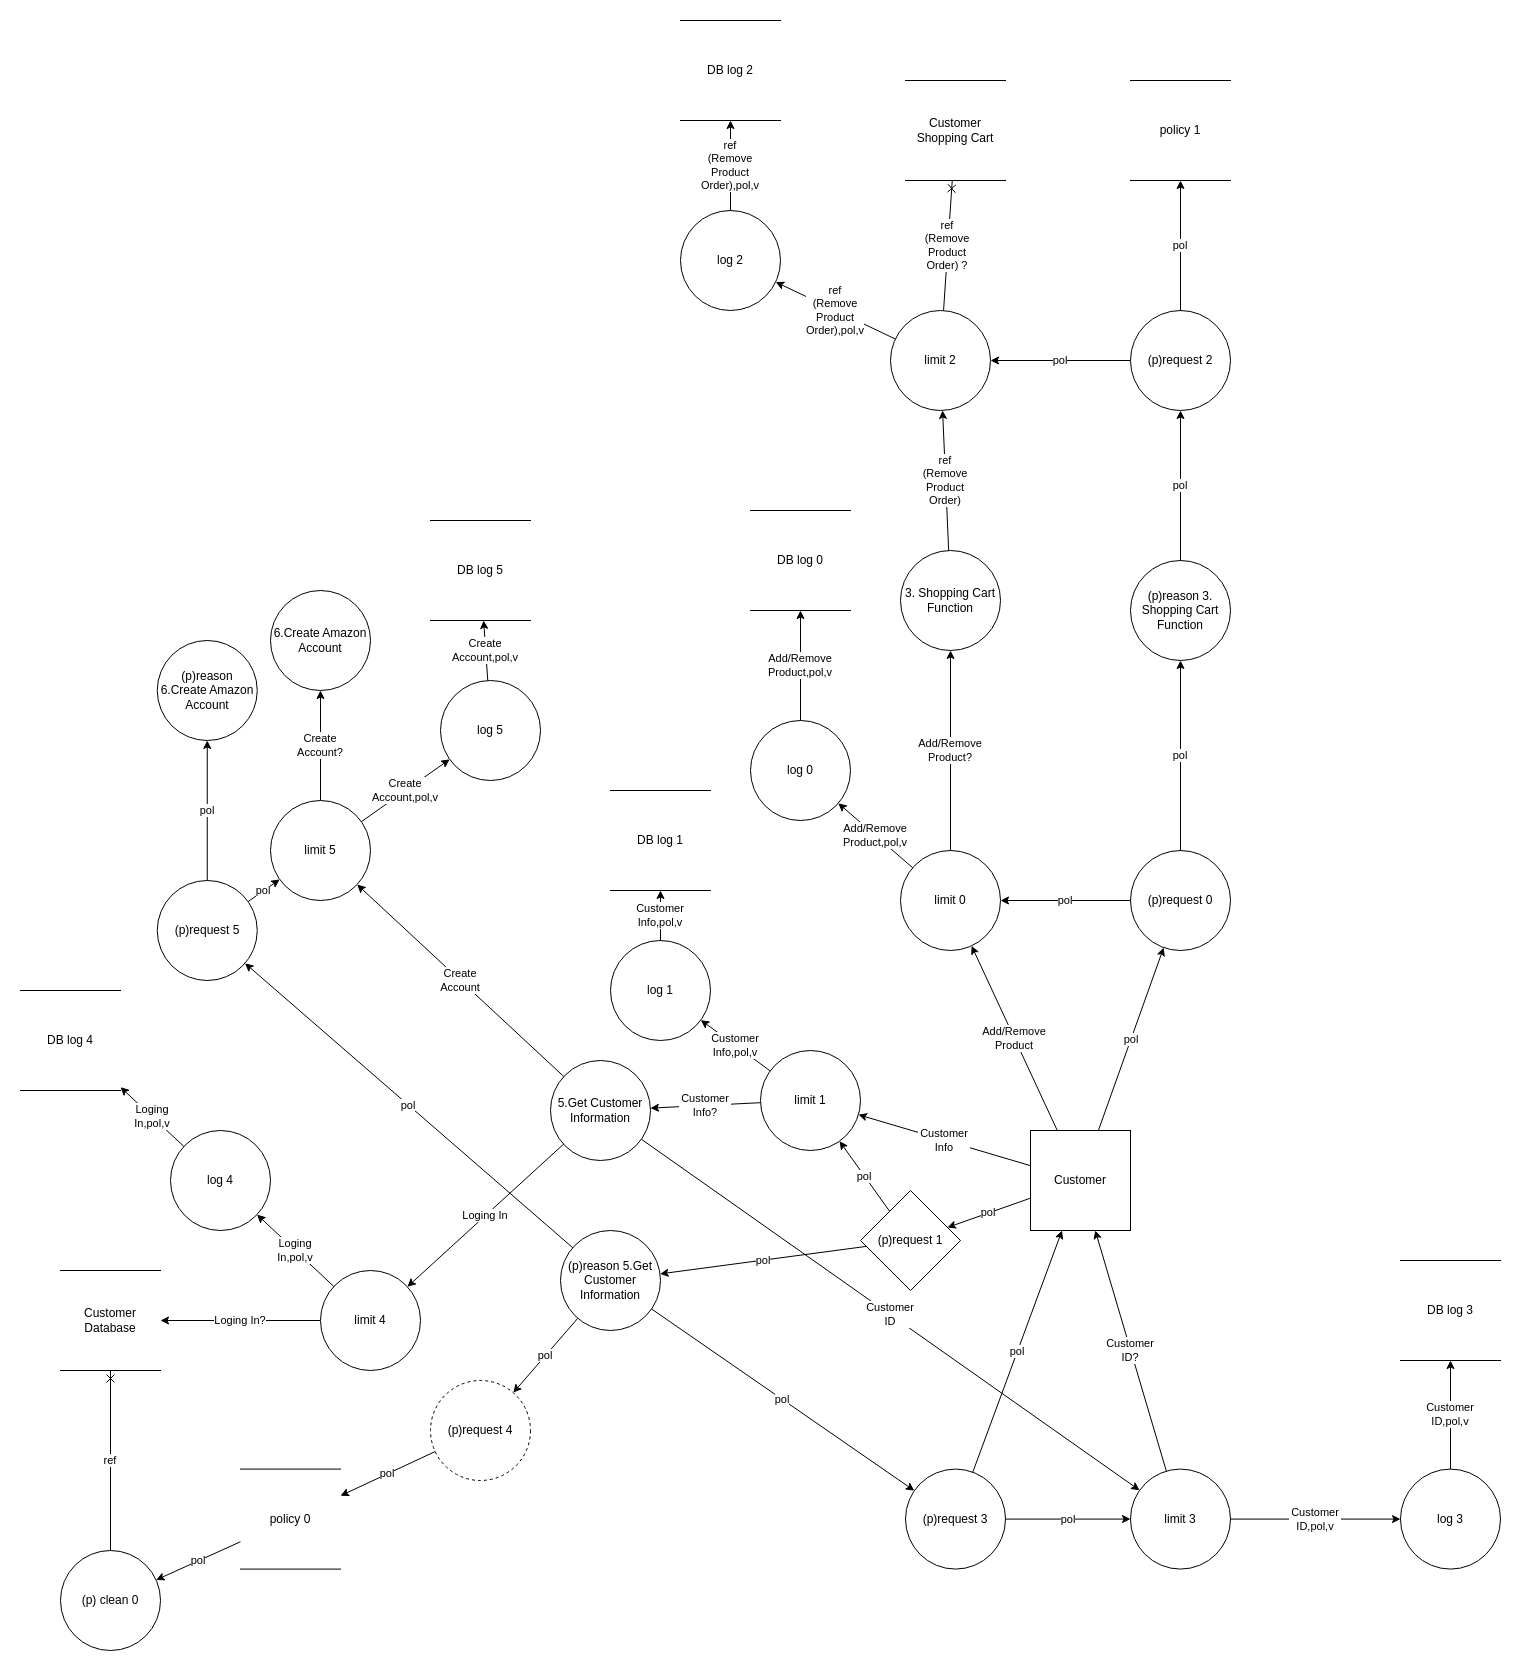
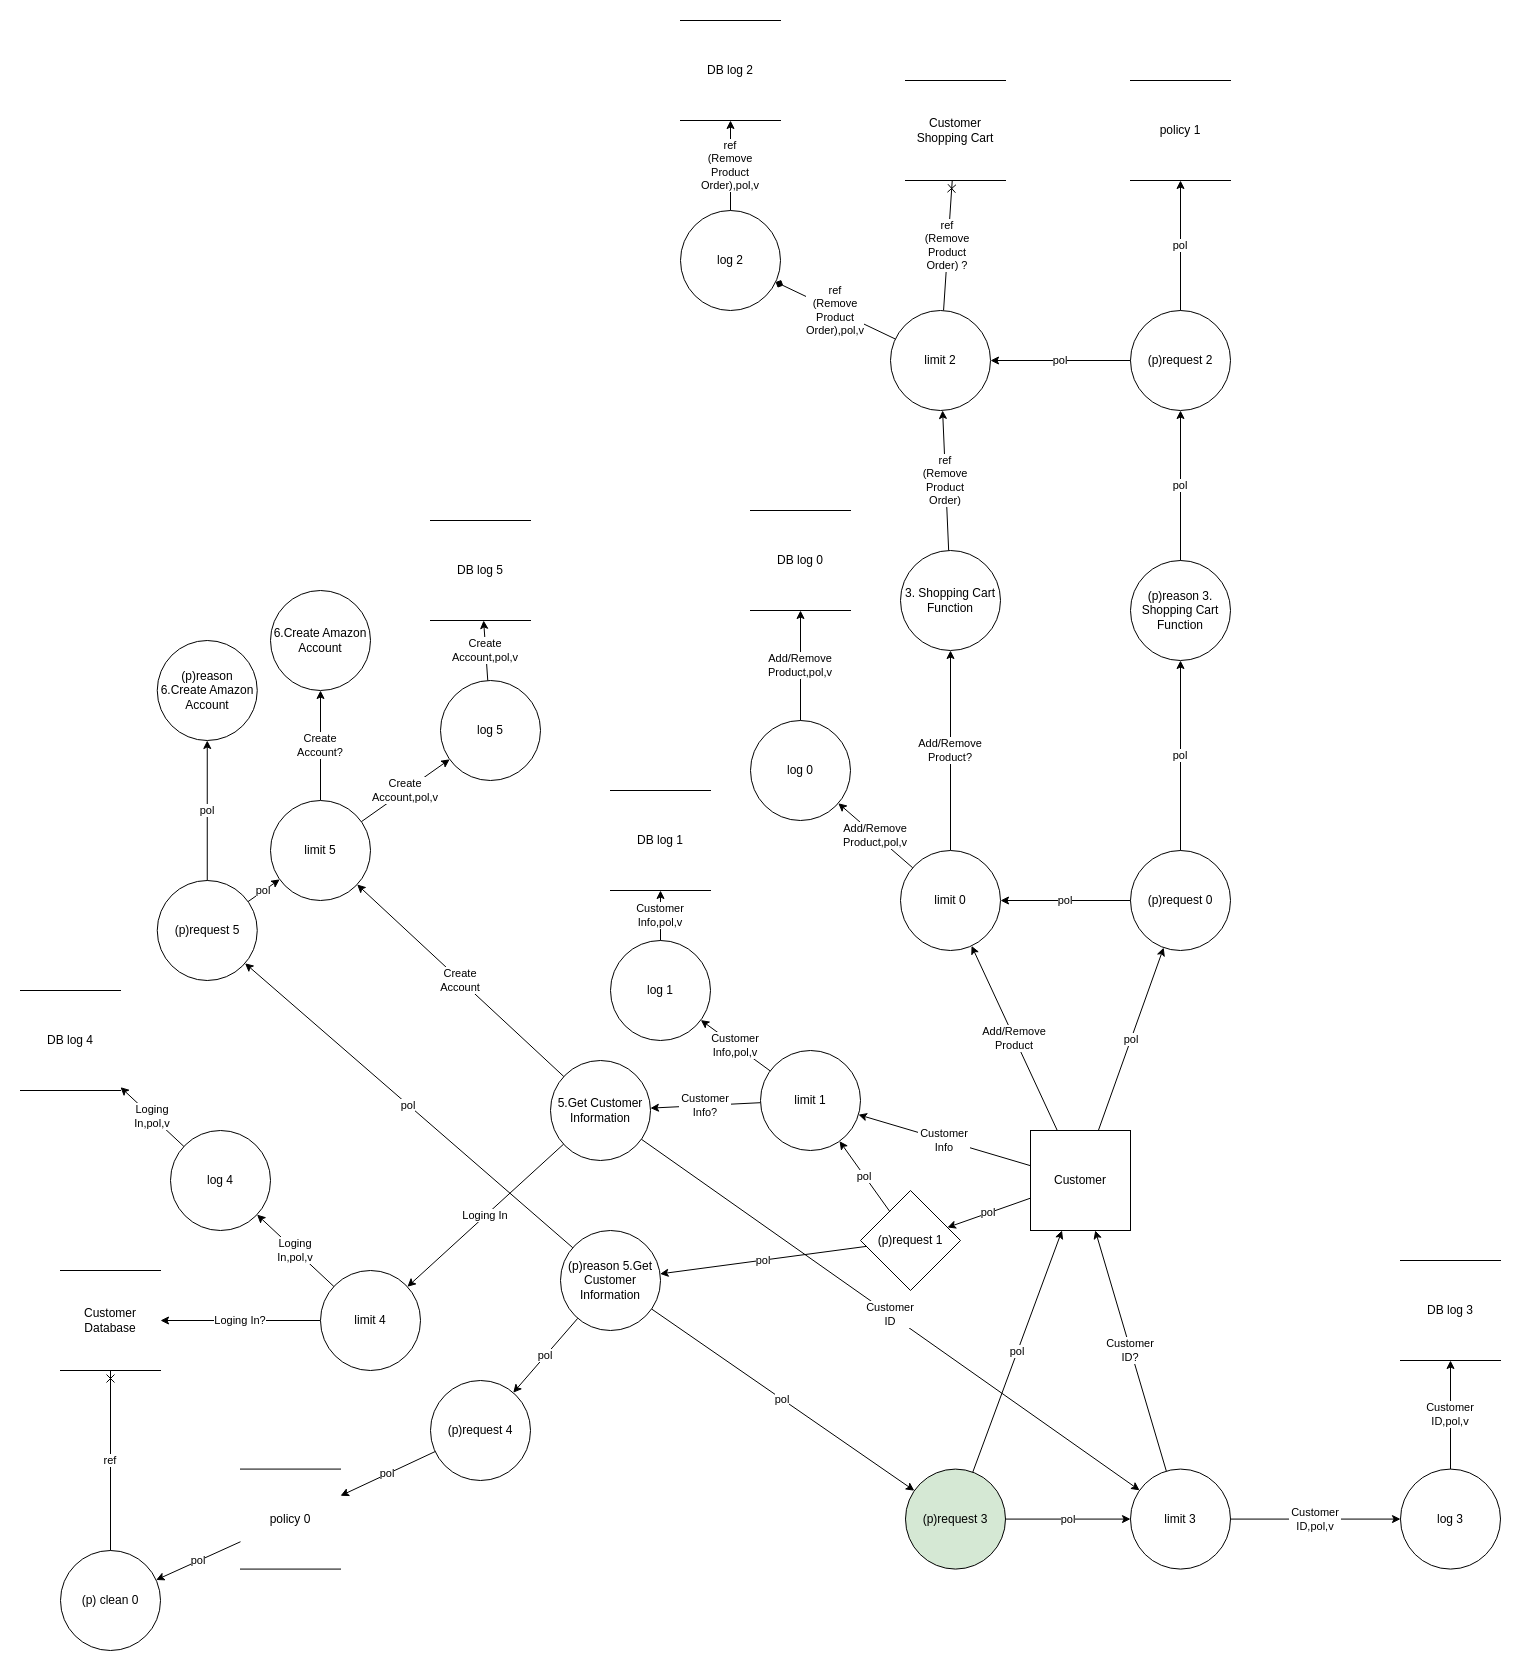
edge "limit 2" -> "log 2": arrowhead classic -> diamond
node "(p)request 4": style dashed -> solid
node "(p)request 3": fillcolor #ffffff -> #d5e8d4
